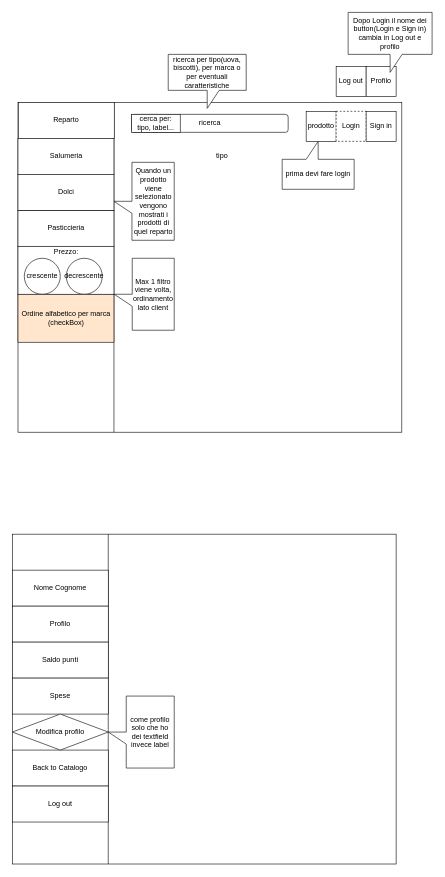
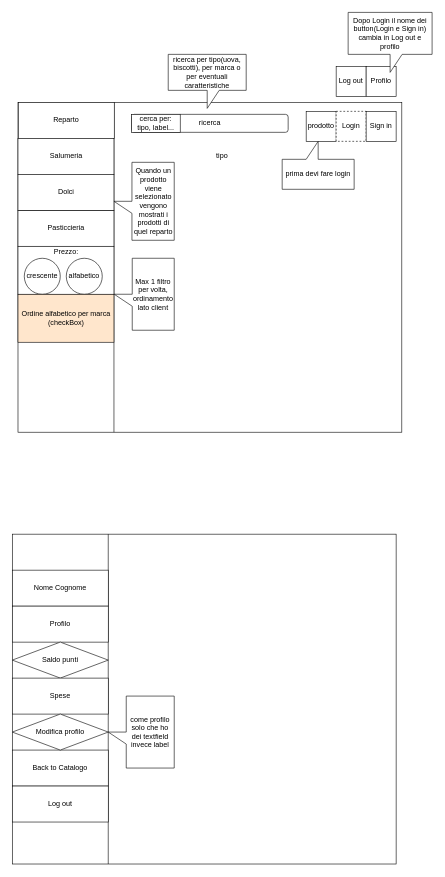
node "decrescente": label "decrescente" -> "alfabetico"
node "Max 1 filtro viene volta, ordinamento lato client": label "Max 1 filtro viene volta, ordinamento lato client" -> "Max 1 filtro per volta, ordinamento lato client"
node "Saldo punti": shape rectangle -> diamond
